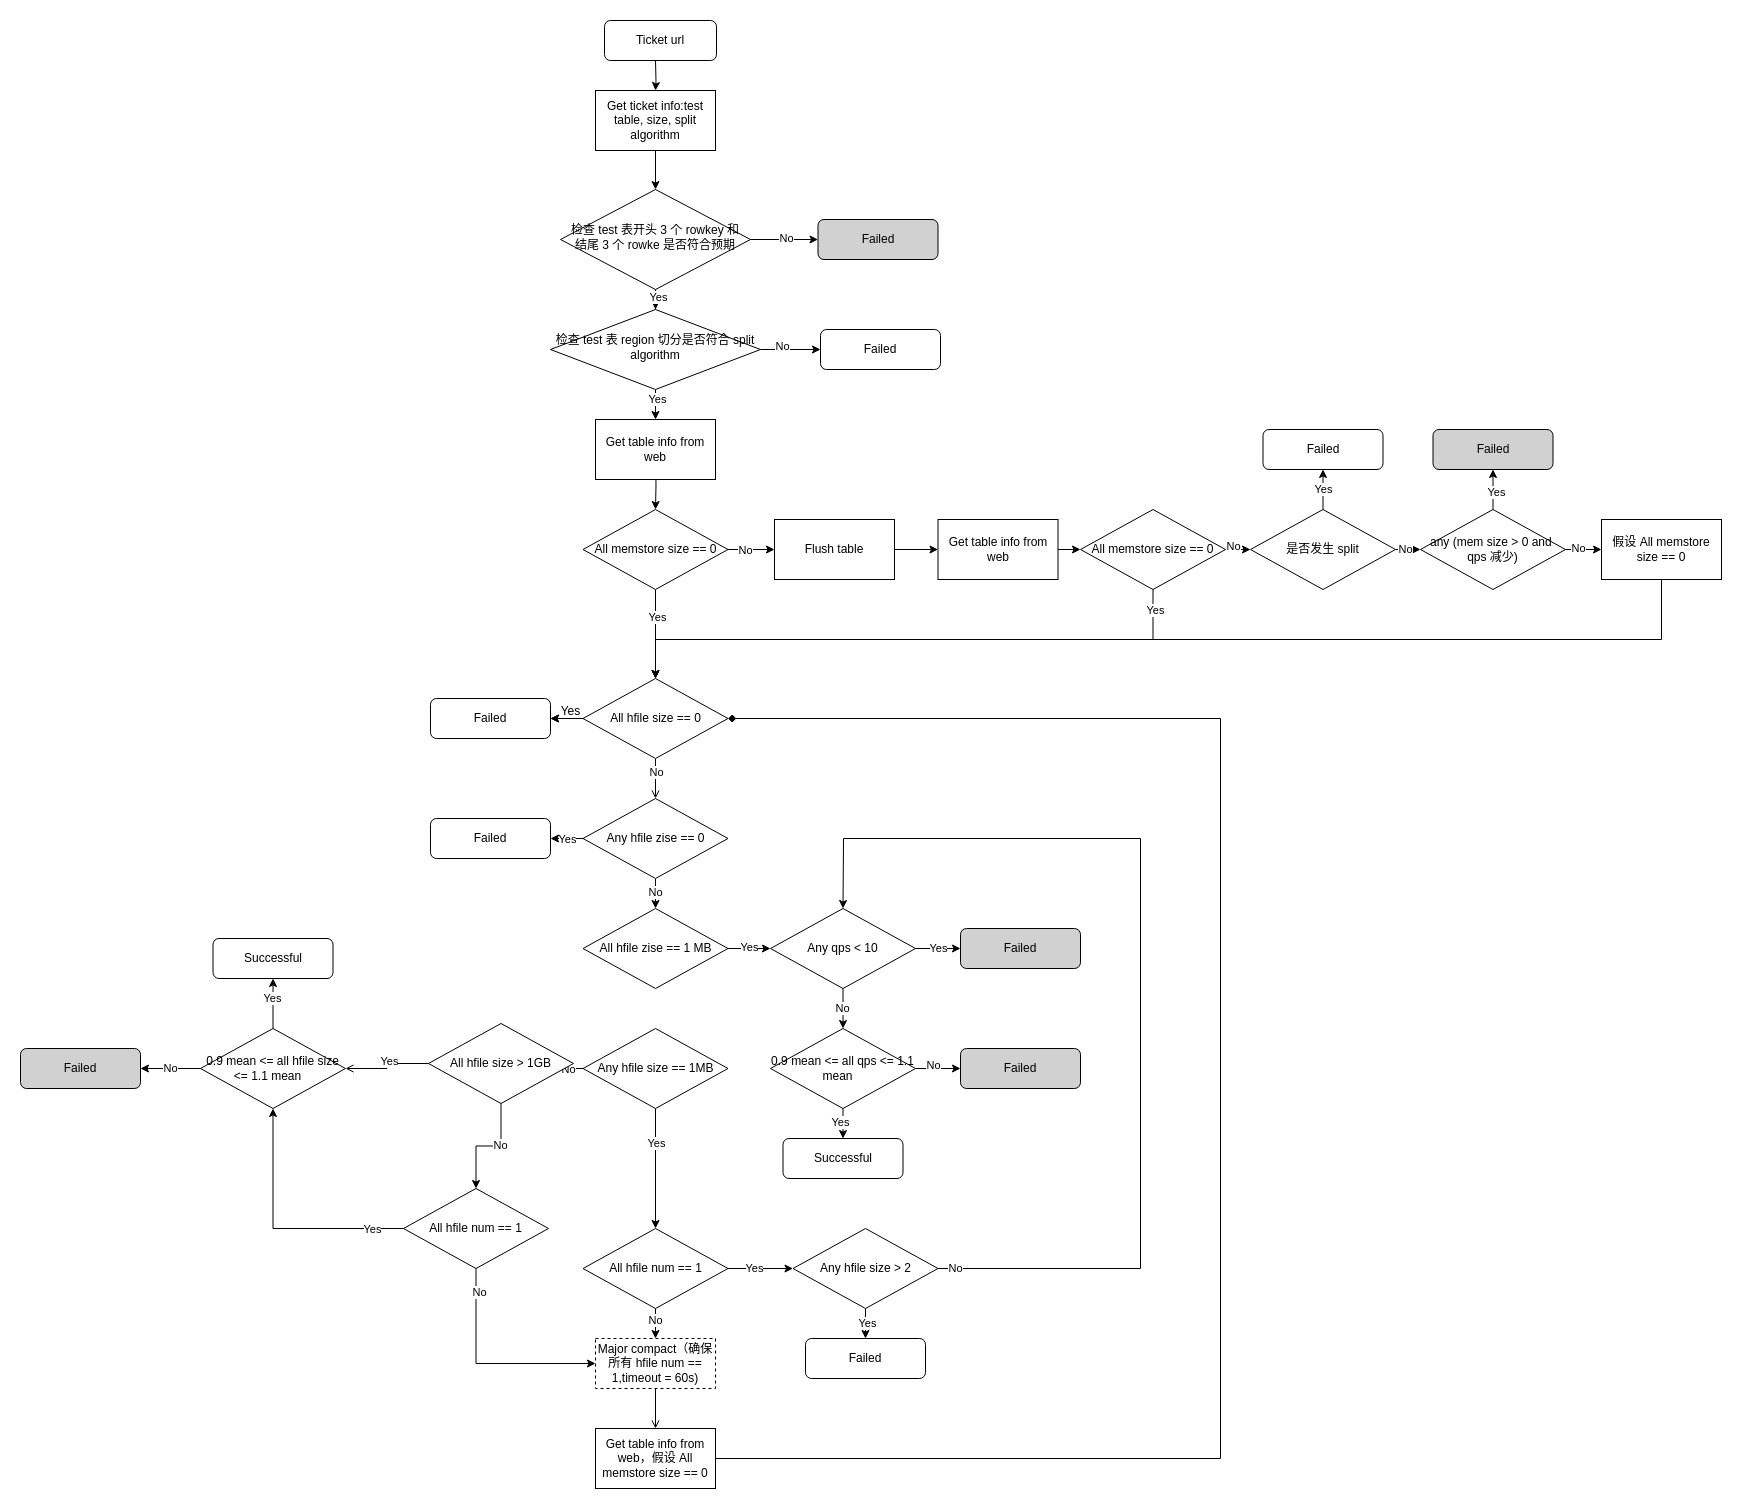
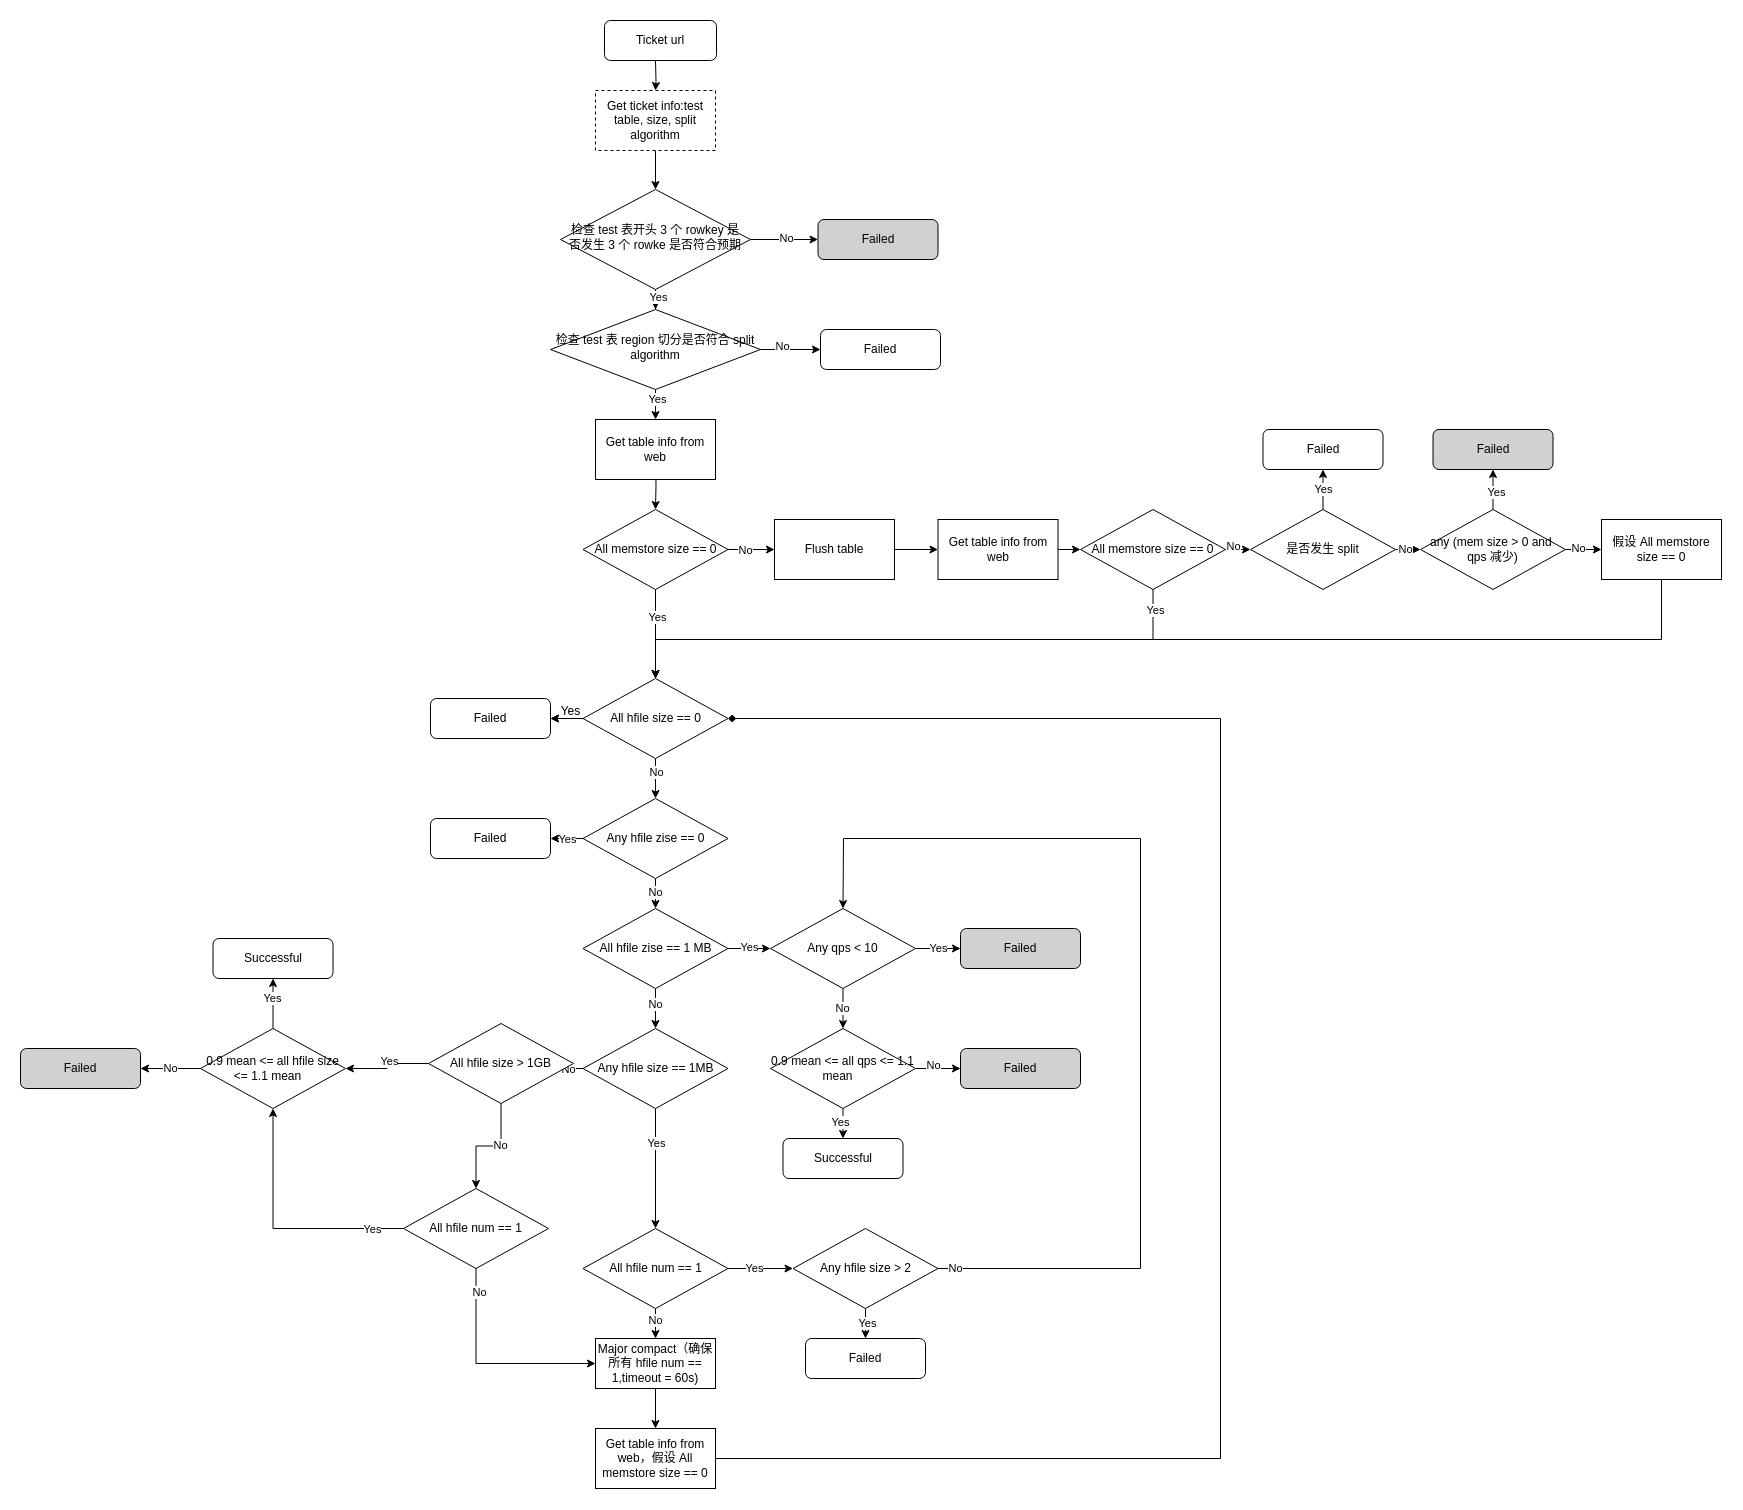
node "Get ticket info:test table, size, split algorithm": style solid -> dashed
node "检查 test 表开头 3 个 rowkey 和结尾 3 个 rowke 是否符合预期": label "检查 test 表开头 3 个 rowkey 和结尾 3 个 rowke 是否符合预期" -> "检查 test 表开头 3 个 rowkey 是否发生 3 个 rowke 是否符合预期"
edge "All hfile size == 0" -> "Any hfile zise == 0": arrowhead open -> classic
edge "All hfile zise == 1 MB" -> "Any hfile size == 1MB": added, label "No"
edge "All hfile size > 1GB" -> "0.9 mean <= all hfile size <= 1.1 mean": arrowhead open -> classic
node "Major compact（确保 所有 hfile num == 1,timeout = 60s)": style dashed -> solid
edge "Major compact（确保 所有 hfile num == 1,timeout = 60s)" -> "Get table info from web，假设 All memstore size == 0": arrowhead open -> classic
